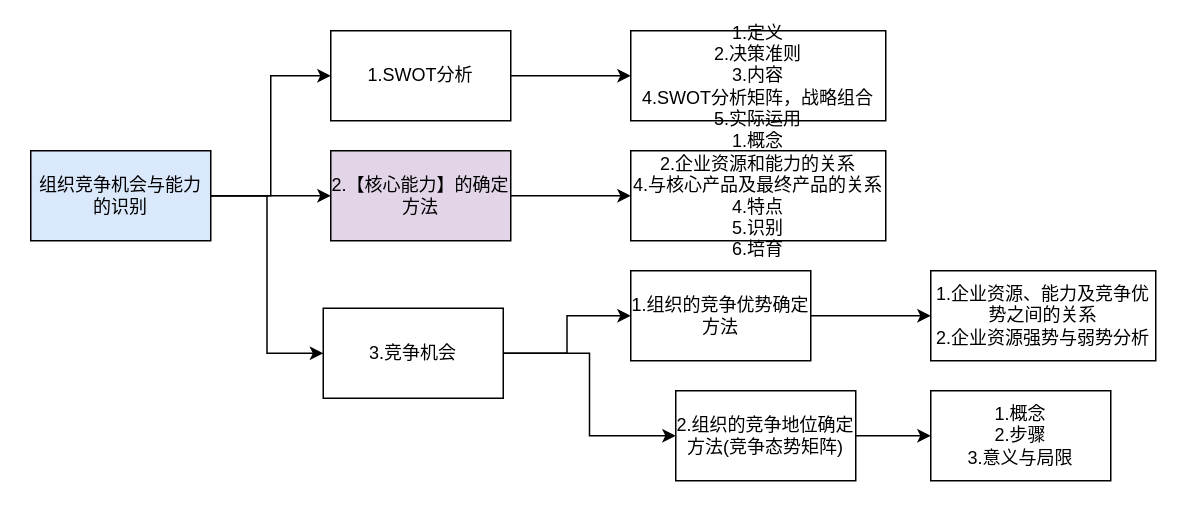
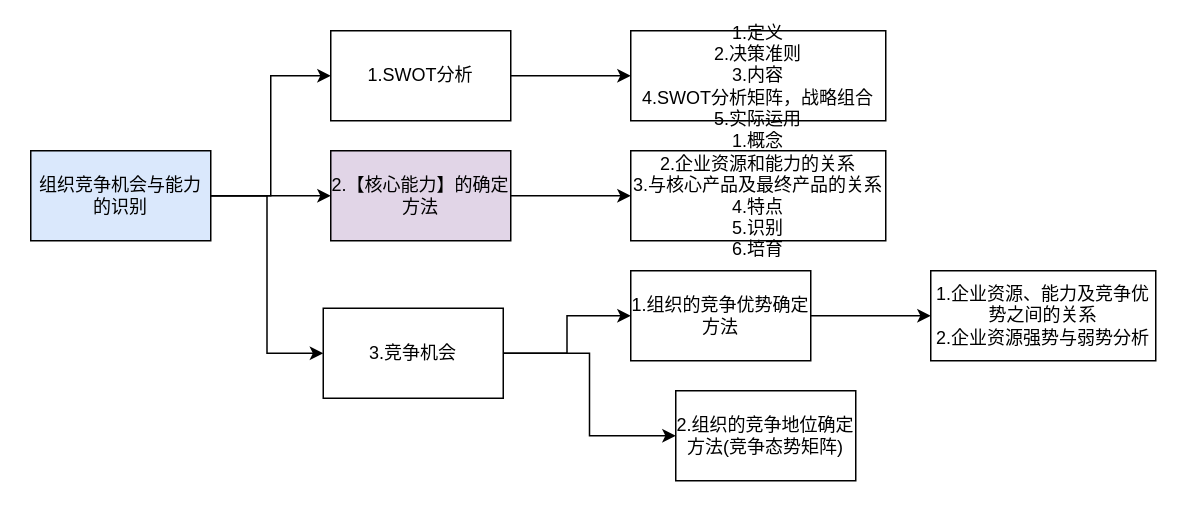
node "1.概念 2.企业资源和能力的关系 4.与核心产品及最终产品的关系 4.特点 5.识别 6.培育": label "1.概念 2.企业资源和能力的关系 4.与核心产品及最终产品的关系 4.特点 5.识别 6.培育" -> "1.概念 2.企业资源和能力的关系 3.与核心产品及最终产品的关系 4.特点 5.识别 6.培育"
edge "2.组织的竞争地位确定方法(竞争态势矩阵)" -> "1.概念 2.步骤 3.意义与局限": removed
node "1.概念 2.步骤 3.意义与局限": removed
